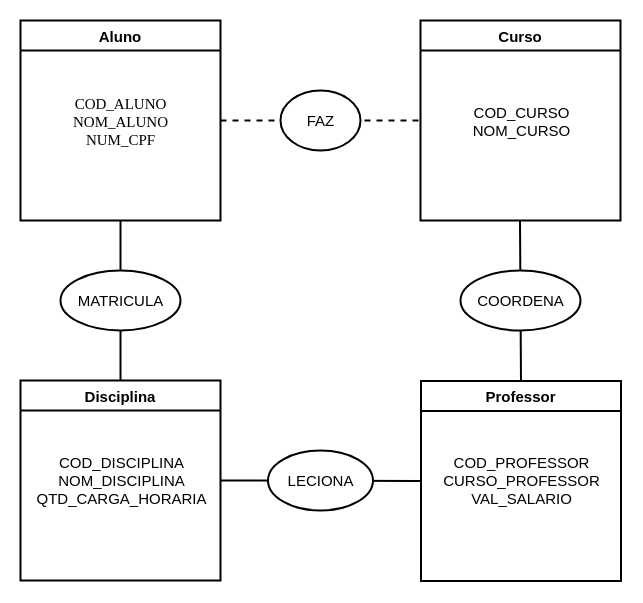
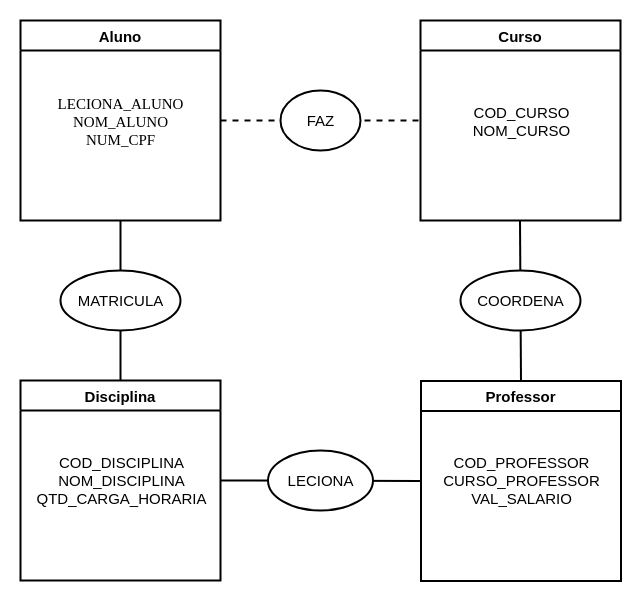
node "COD_ALUNONOM_ALUNONUM_CPF": label "COD_ALUNONOM_ALUNONUM_CPF" -> "LECIONA_ALUNONOM_ALUNONUM_CPF"
